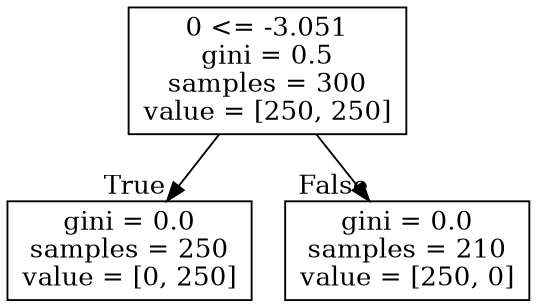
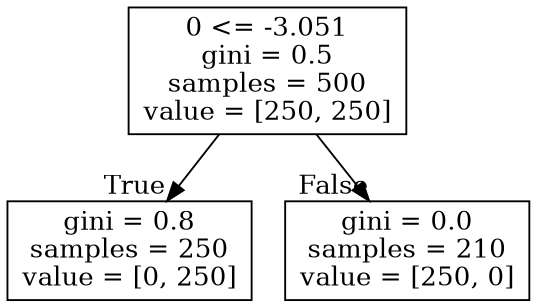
node "0 <= -3.051 gini = 0.5 samples = 300 value = [250, 250]": label "0 <= -3.051 gini = 0.5 samples = 300 value = [250, 250]" -> "0 <= -3.051 gini = 0.5 samples = 500 value = [250, 250]"
node "gini = 0.0 samples = 250 value = [0, 250]": label "gini = 0.0 samples = 250 value = [0, 250]" -> "gini = 0.8 samples = 250 value = [0, 250]"
